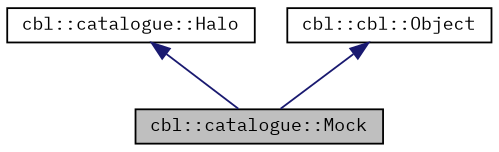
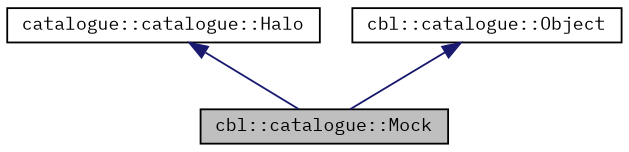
node "cbl::catalogue::Halo": label "cbl::catalogue::Halo" -> "catalogue::catalogue::Halo"
node "cbl::cbl::Object": label "cbl::cbl::Object" -> "cbl::catalogue::Object"
